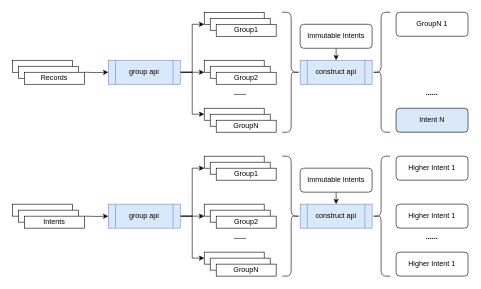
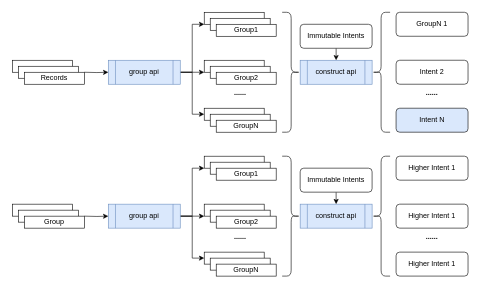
node "Intent 2": added
node "Intents": label "Intents" -> "Group"
